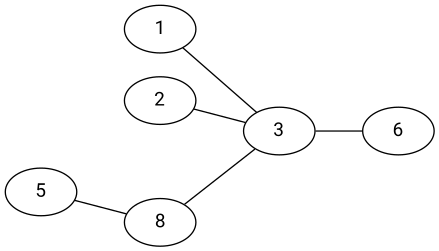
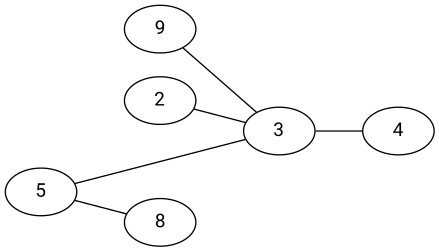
node "1": label "1" -> "9"
node "6": label "6" -> "4"
edge "3" -- "8": now "3" -- "5"
